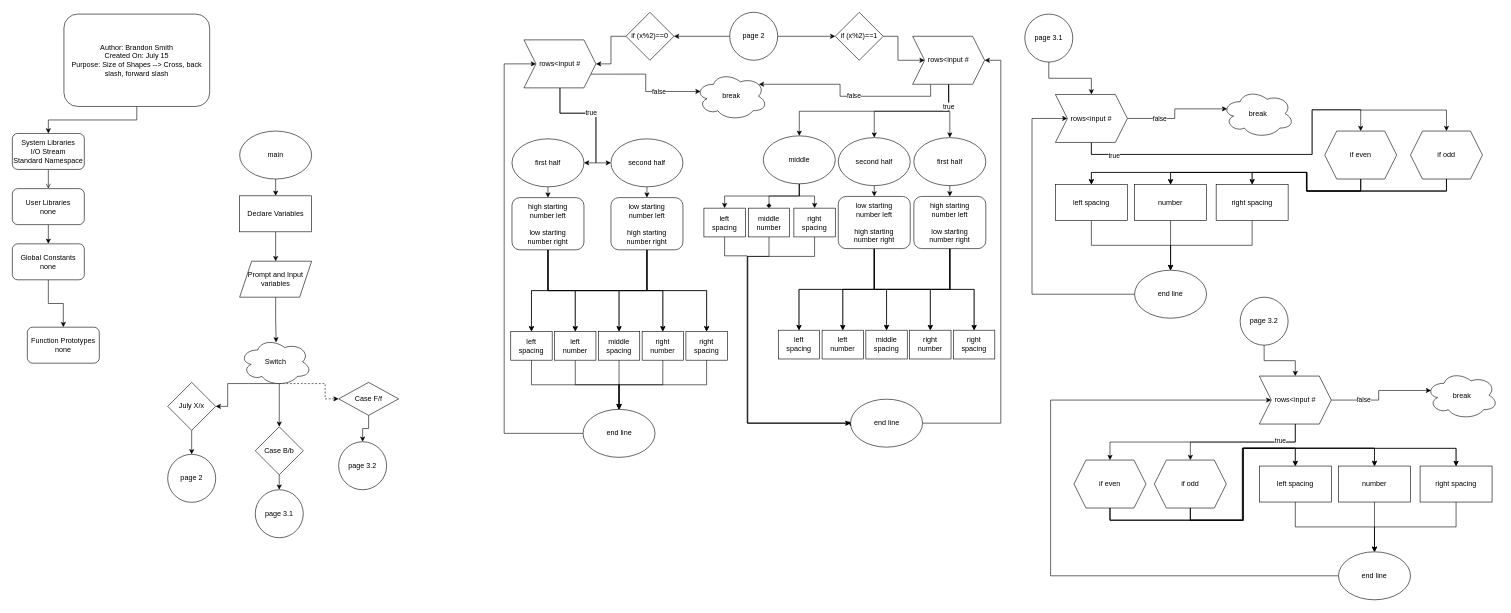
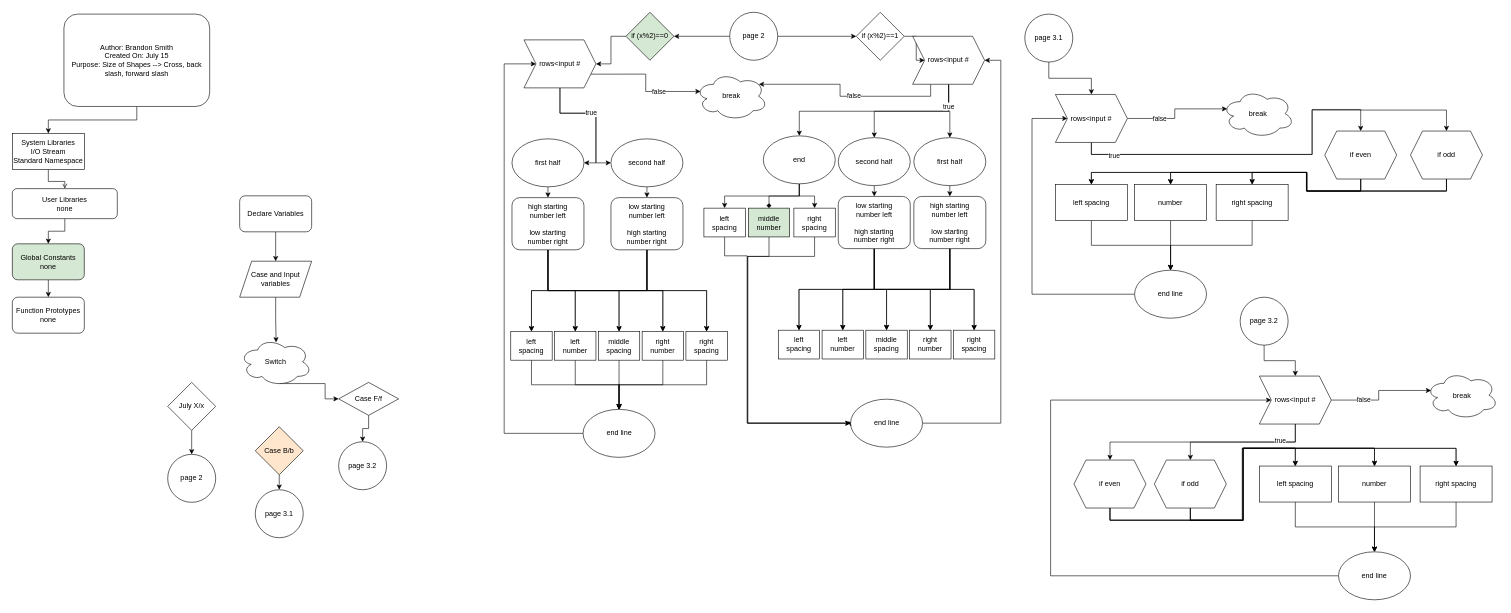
node "if (x%2)==0": fillcolor #ffffff -> #d5e8d4
node "if (x%2)==1": moved (860, 36) -> (881, 36)
node "System Libraries I/O Stream Standard Namespace": shape rounded rectangle -> rectangle
node "main": removed
node "middle": label "middle" -> "end"
edge "main" -> "Declare Variables": removed
node "User Libraries none": size 72x36 -> 105x30
node "Declare Variables": shape rectangle -> rounded rectangle
node "middle number": fillcolor #ffffff -> #d5e8d4
node "Global Constants none": fillcolor #ffffff -> #d5e8d4
node "Prompt and Input variables": label "Prompt and Input variables" -> "Case and Input variables"
node "Function Prototypes none": moved (63, 345) -> (48, 315)
edge "Switch" -> "July X/x": removed
edge "Switch" -> "Case F/f": style dashed -> solid
edge "Switch" -> "Case B/b": removed
node "Case B/b": fillcolor #ffffff -> #ffe6cc
